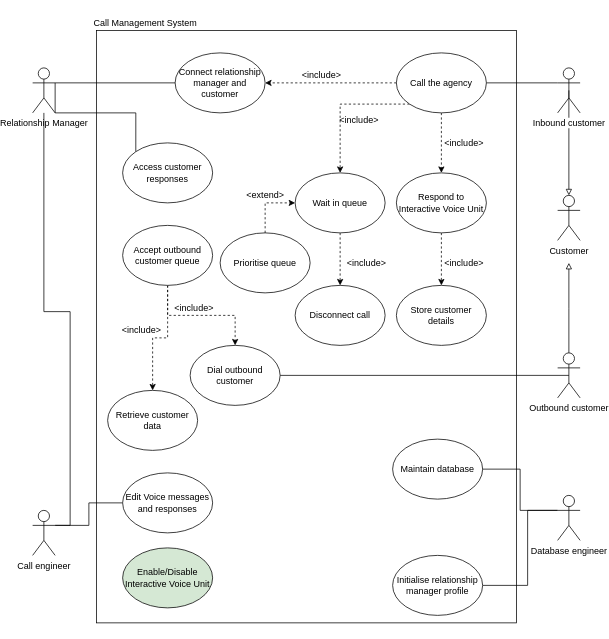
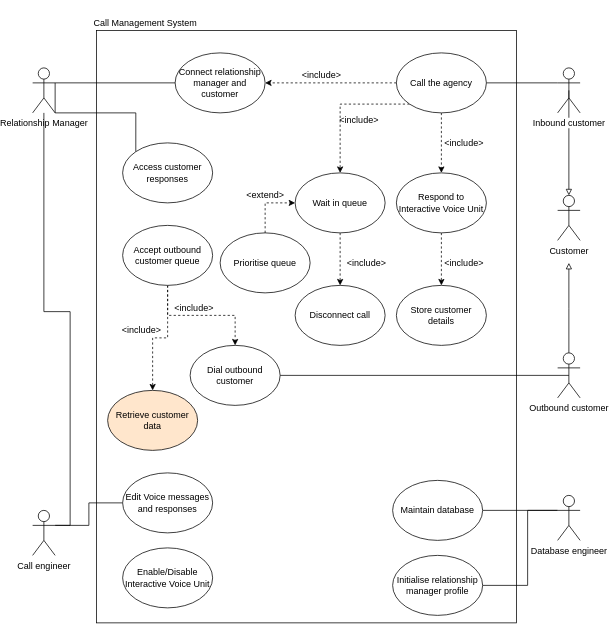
node "Retrieve customer data": fillcolor #ffffff -> #ffe6cc
node "Maintain database": moved (438, 469) -> (438, 510)
node "Enable/Disable Interactive Voice Unit": fillcolor #d5e8d4 -> #ffffff
